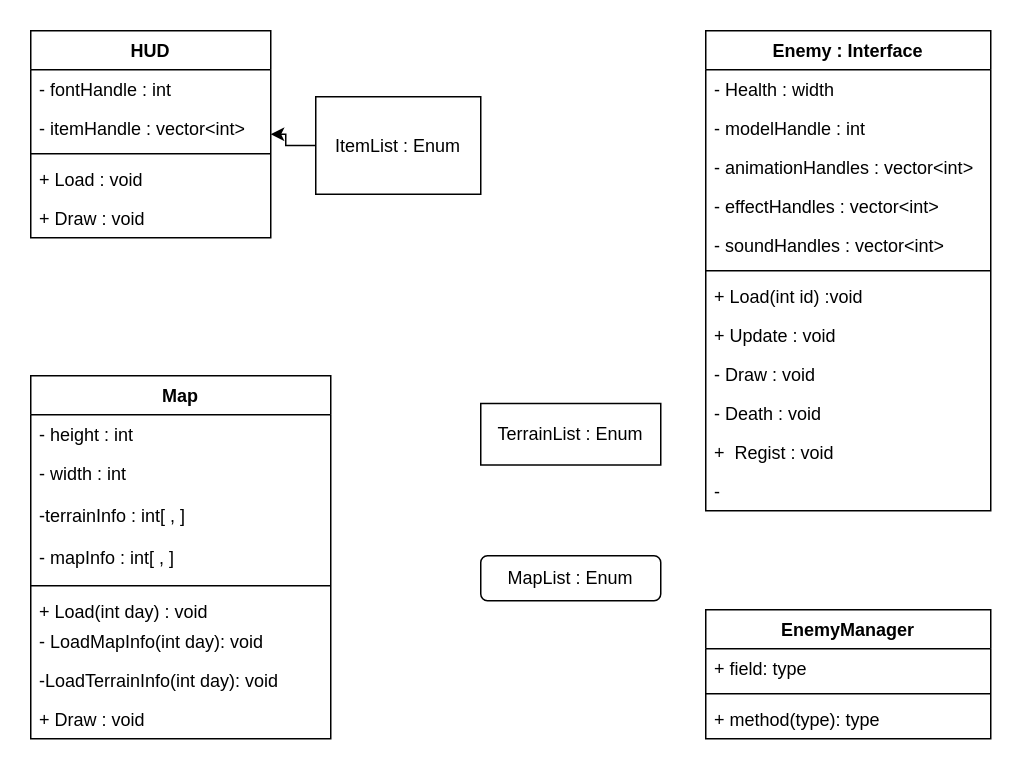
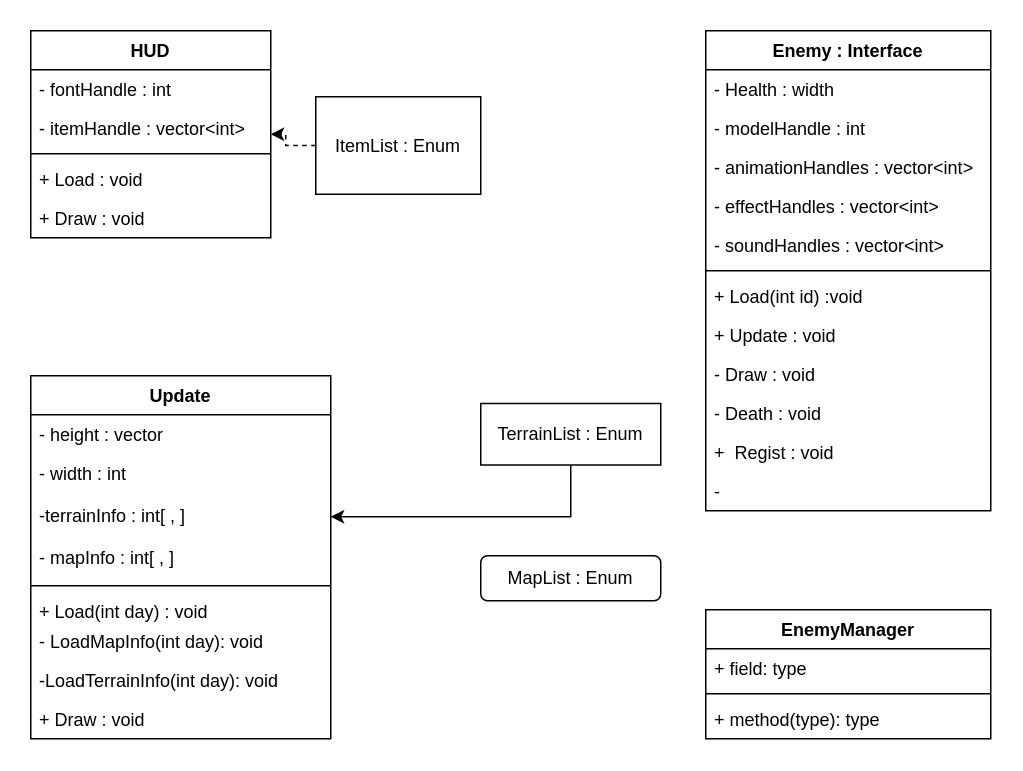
edge "ItemList : Enum" -> "HUD": style solid -> dashed
node "Map": label "Map" -> "Update"
node "- height : int": label "- height : int" -> "- height : vector"
edge "TerrainList : Enum" -> "-terrainInfo : int[ , ]": added
